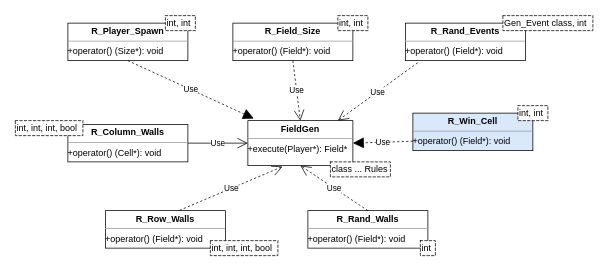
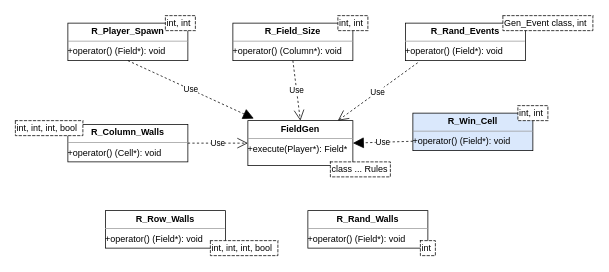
node "R_Player_Spawn +operator() (Size*): void": label "R_Player_Spawn +operator() (Size*): void" -> "R_Player_Spawn +operator() (Field*): void"
node "R_Field_Size +operator() (Field*): void": label "R_Field_Size +operator() (Field*): void" -> "R_Field_Size +operator() (Column*): void"
edge "R_Column_Walls +operator() (Cell*): void" -> "FieldGen +execute(Player*): Field*": style solid -> dashed
edge "R_Row_Walls +operator() (Field*): void" -> "FieldGen +execute(Player*): Field*": removed, label "Use"
edge "R_Rand_Walls +operator() (Field*): void" -> "FieldGen +execute(Player*): Field*": removed, label "Use"
